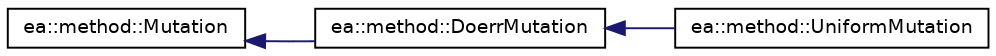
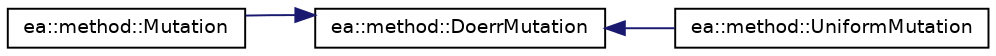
edge "ea::method::DoerrMutation" -> "ea::method::Mutation": reversed
